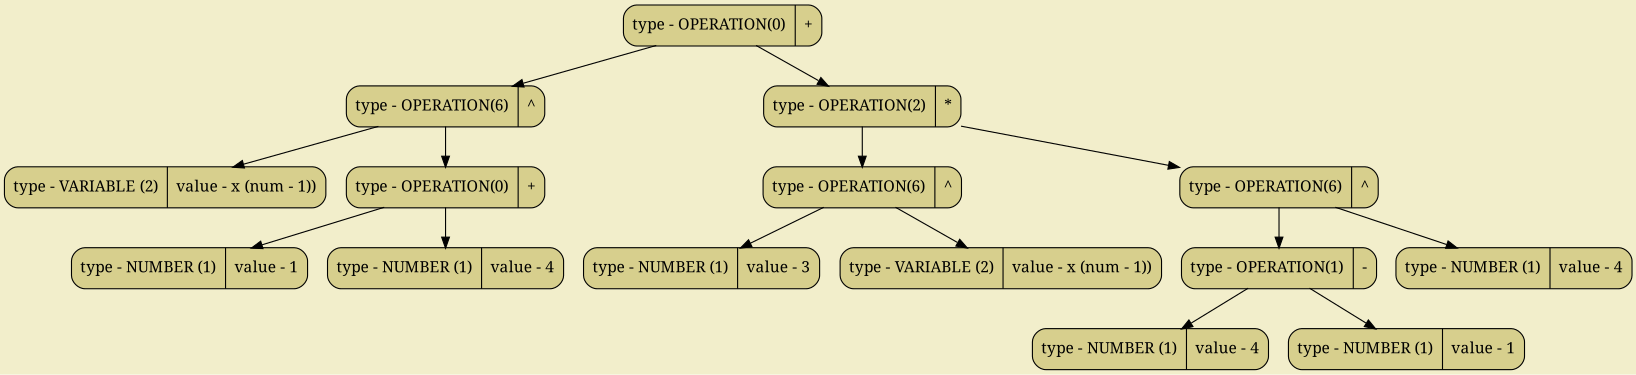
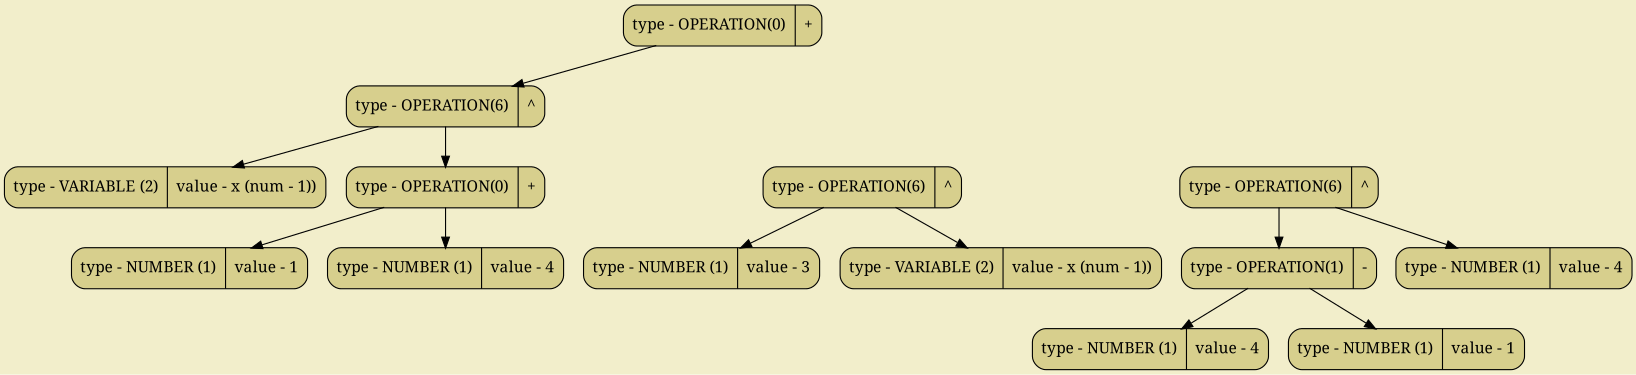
node "type - OPERATION(2)": removed
